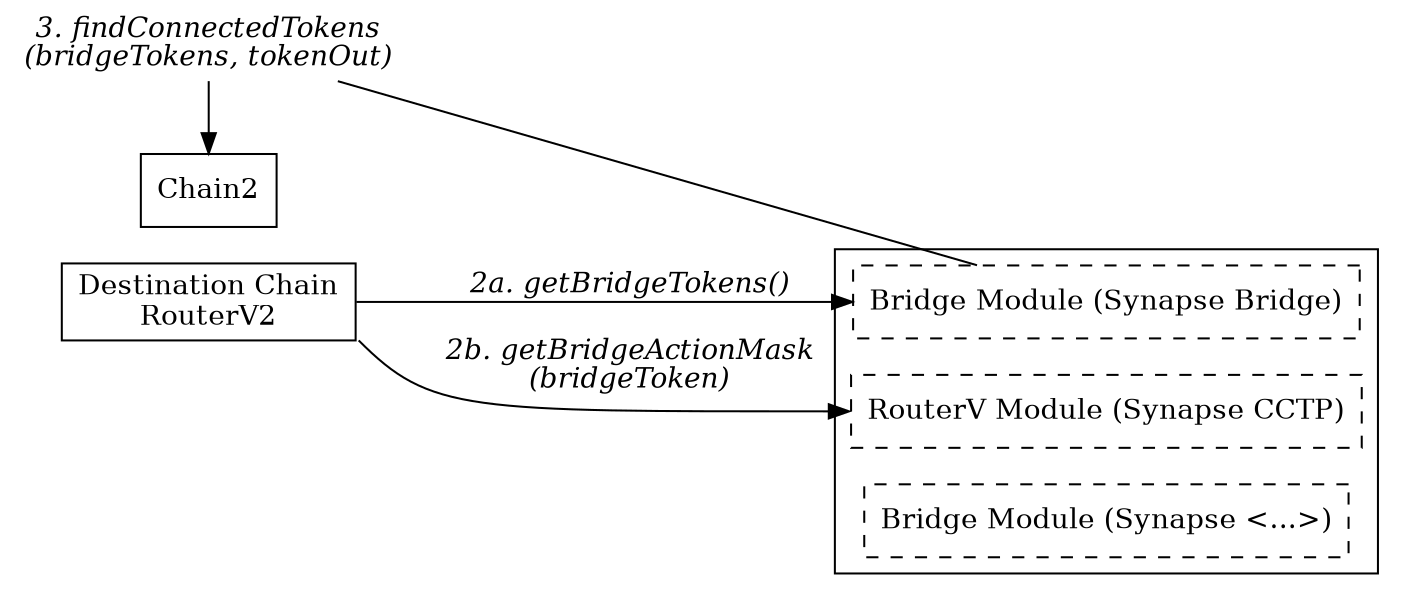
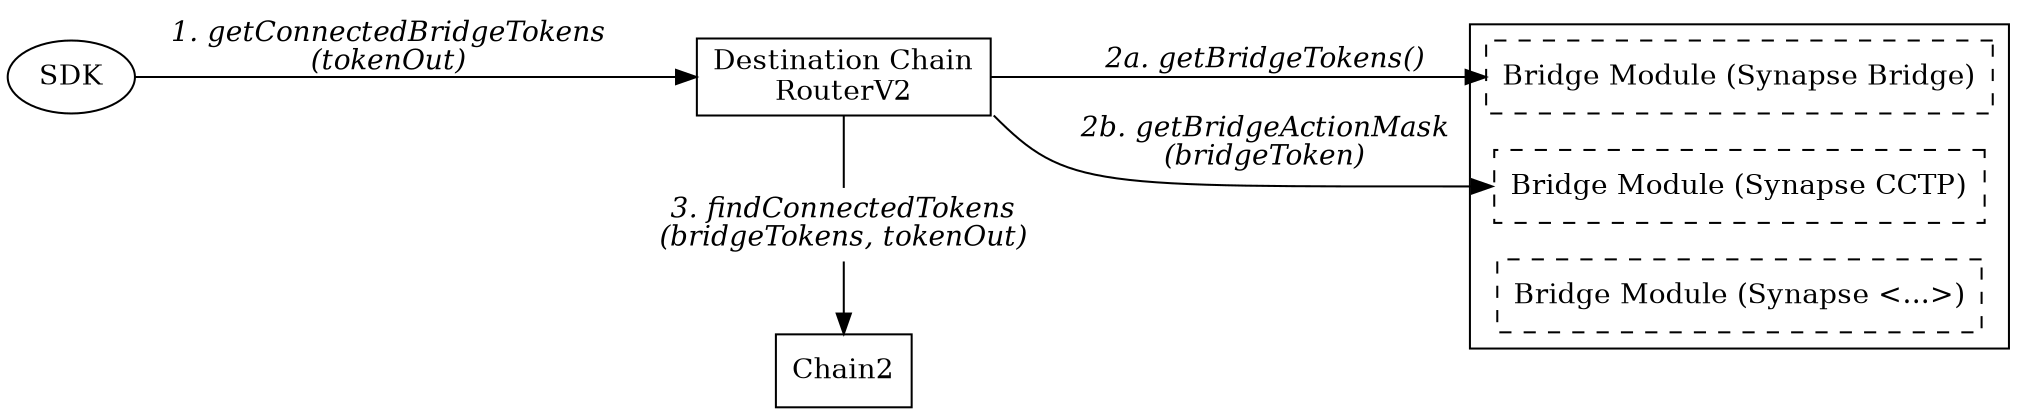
node "SDK": added
edge "3. findConnectedTokens" -- "Bridge Module (Synapse Bridge)": now "3. findConnectedTokens" -- "Destination Chain RouterV2"
node "RouterV Module (Synapse CCTP)": label "RouterV Module (Synapse CCTP)" -> "Bridge Module (Synapse CCTP)"
